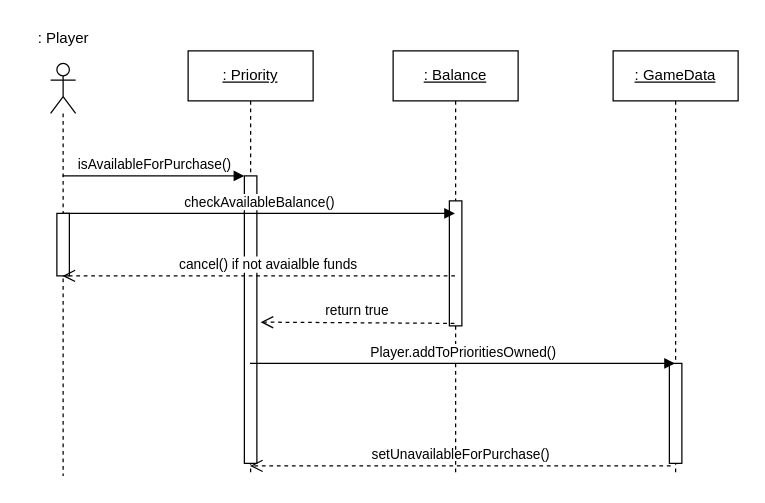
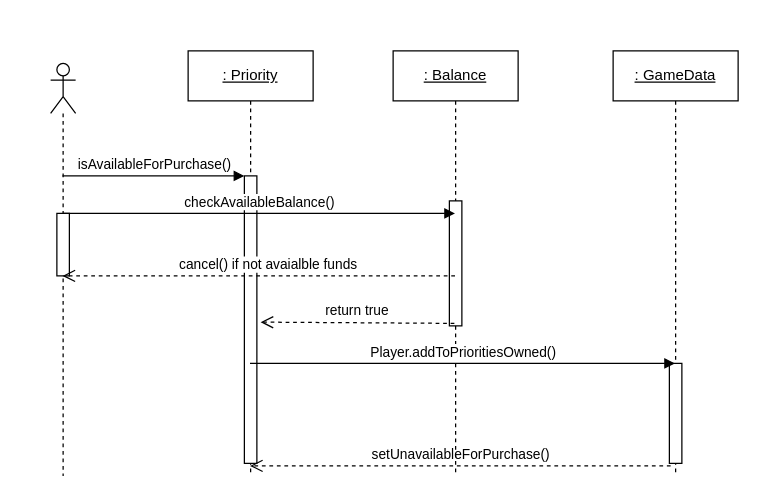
node ": Player": removed
